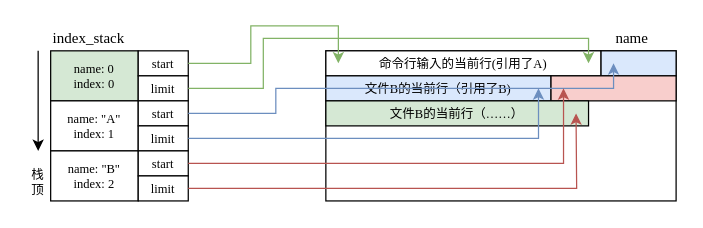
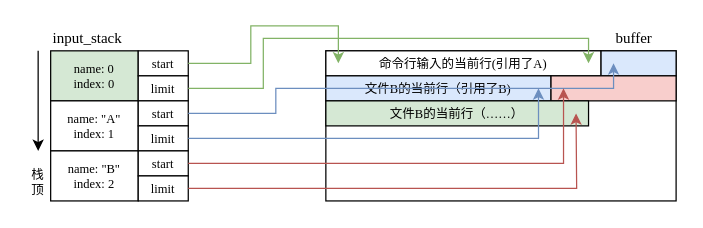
node "index_stack": label "index_stack" -> "input_stack"
node "name": label "name" -> "buffer"
